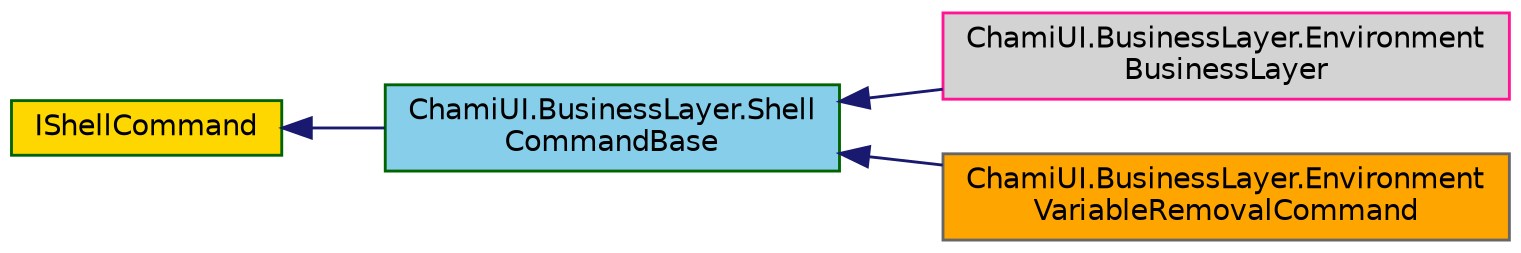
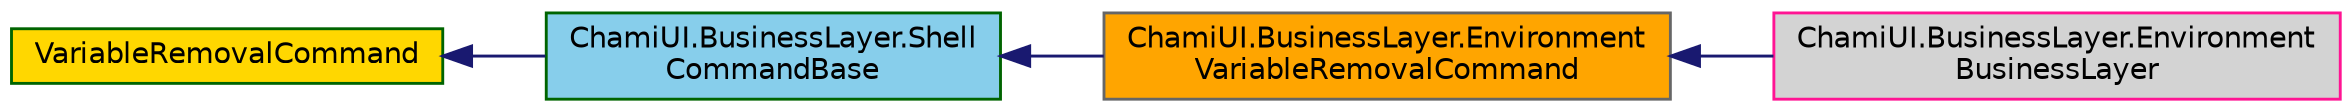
edge "ChamiUI.BusinessLayer.Environment BusinessLayer" -> "ChamiUI.BusinessLayer.Shell CommandBase": now "ChamiUI.BusinessLayer.Environment BusinessLayer" -> "ChamiUI.BusinessLayer.Environment VariableRemovalCommand"
node "IShellCommand": label "IShellCommand" -> "VariableRemovalCommand"
